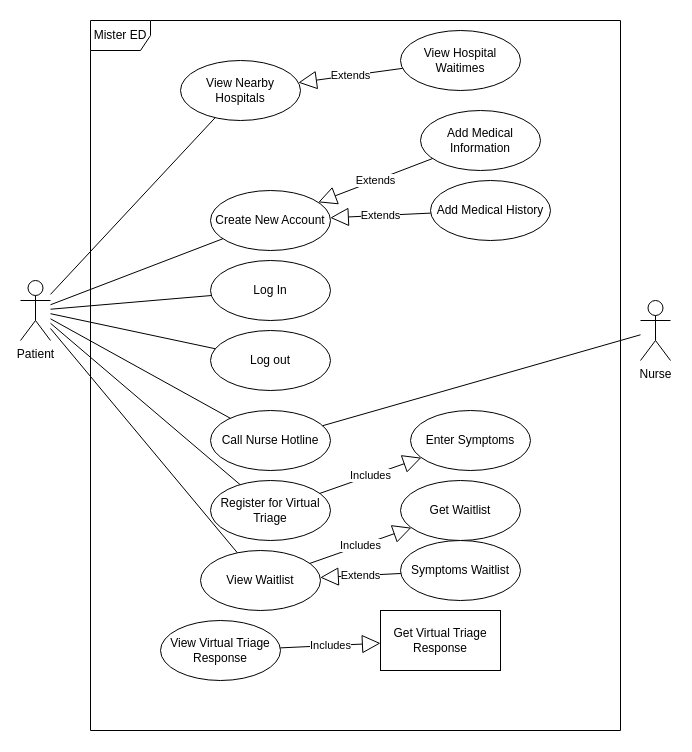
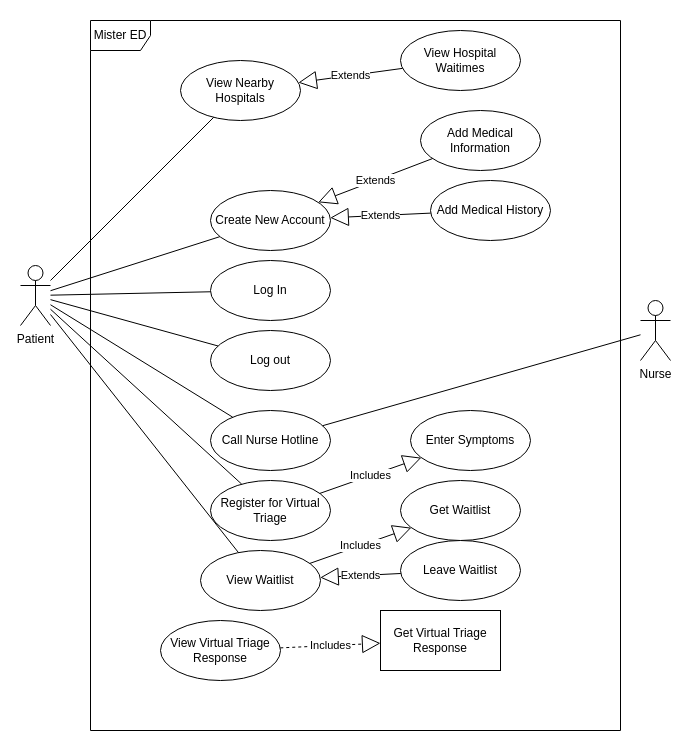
node "Patient": moved (36, 311) -> (36, 296)
node "Symptoms Waitlist": label "Symptoms Waitlist" -> "Leave Waitlist"
edge "View Virtual Triage Response" -> "Get Virtual Triage Response": style solid -> dashed
